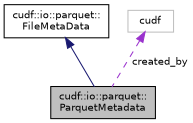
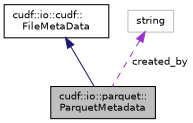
node "cudf::io::parquet:: FileMetaData": label "cudf::io::parquet:: FileMetaData" -> "cudf::io::cudf:: FileMetaData"
node "cudf": label "cudf" -> "string"
